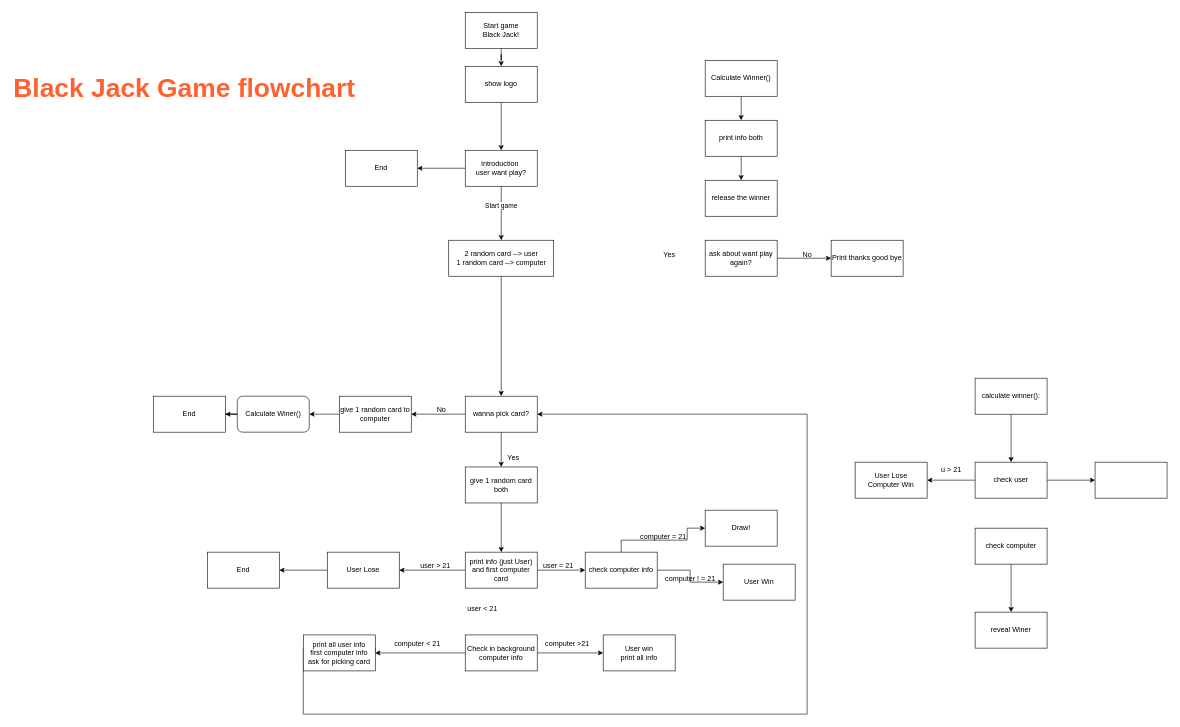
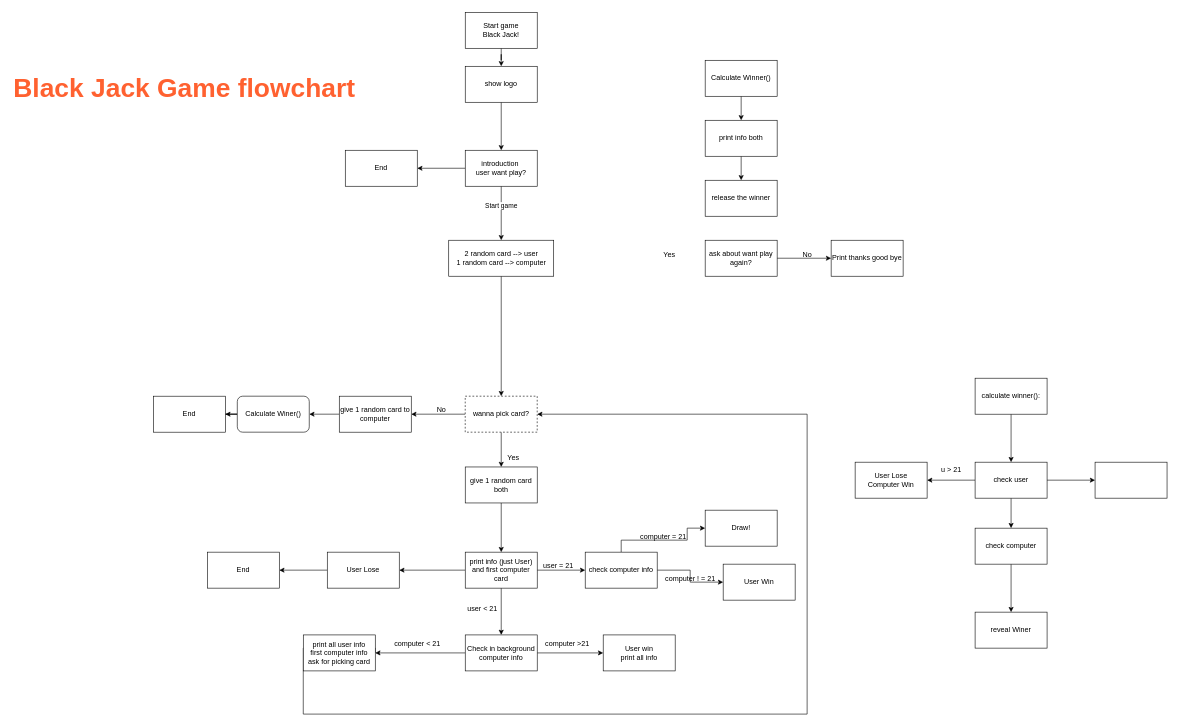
node "wanna pick card?": style solid -> dashed
edge "check user" -> "check computer": added
node "user > 21": removed
edge "print info (just User) and first computer card" -> "Check in background computer info": added
